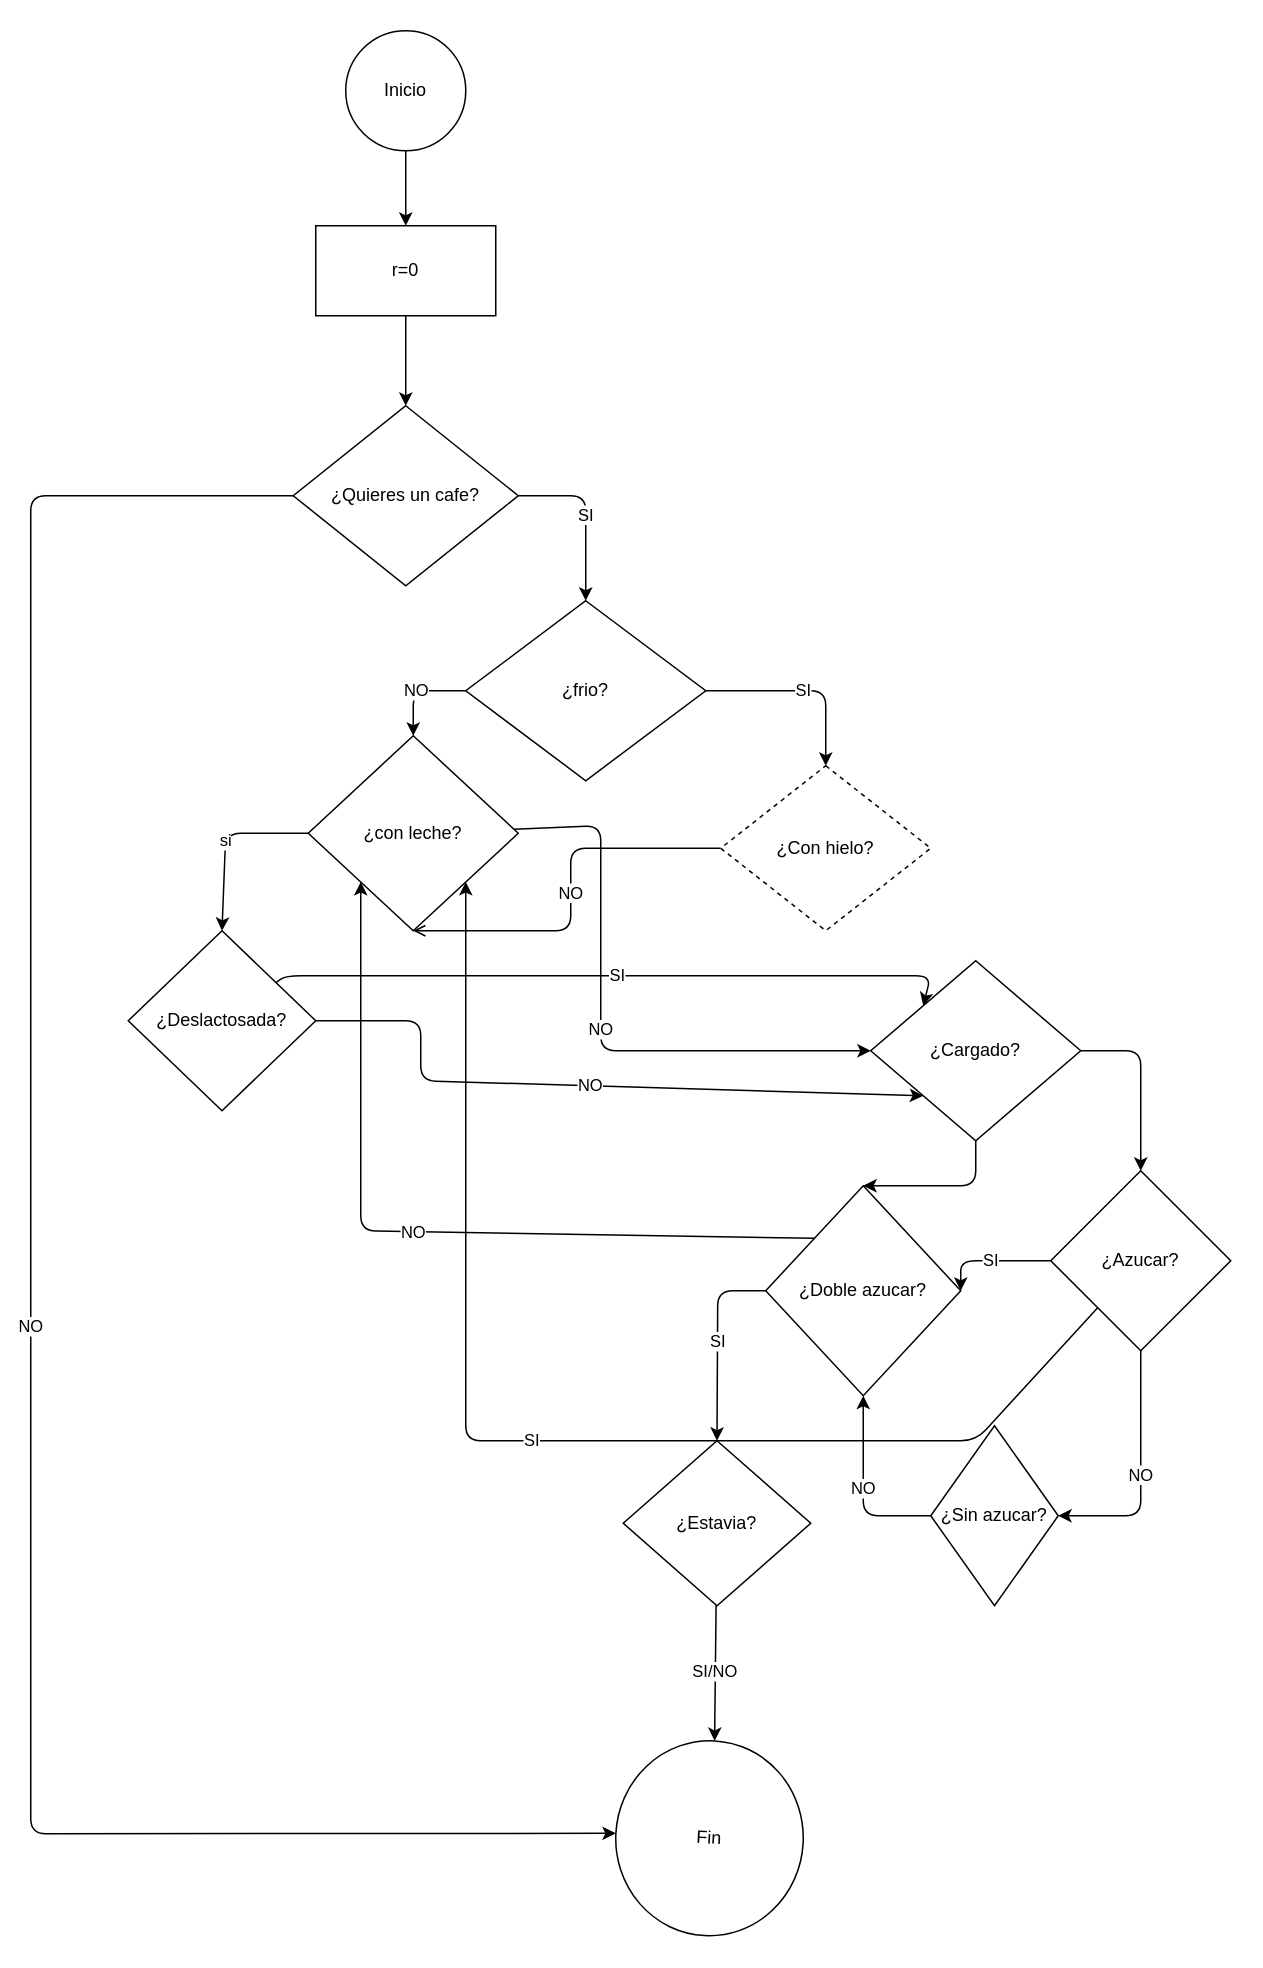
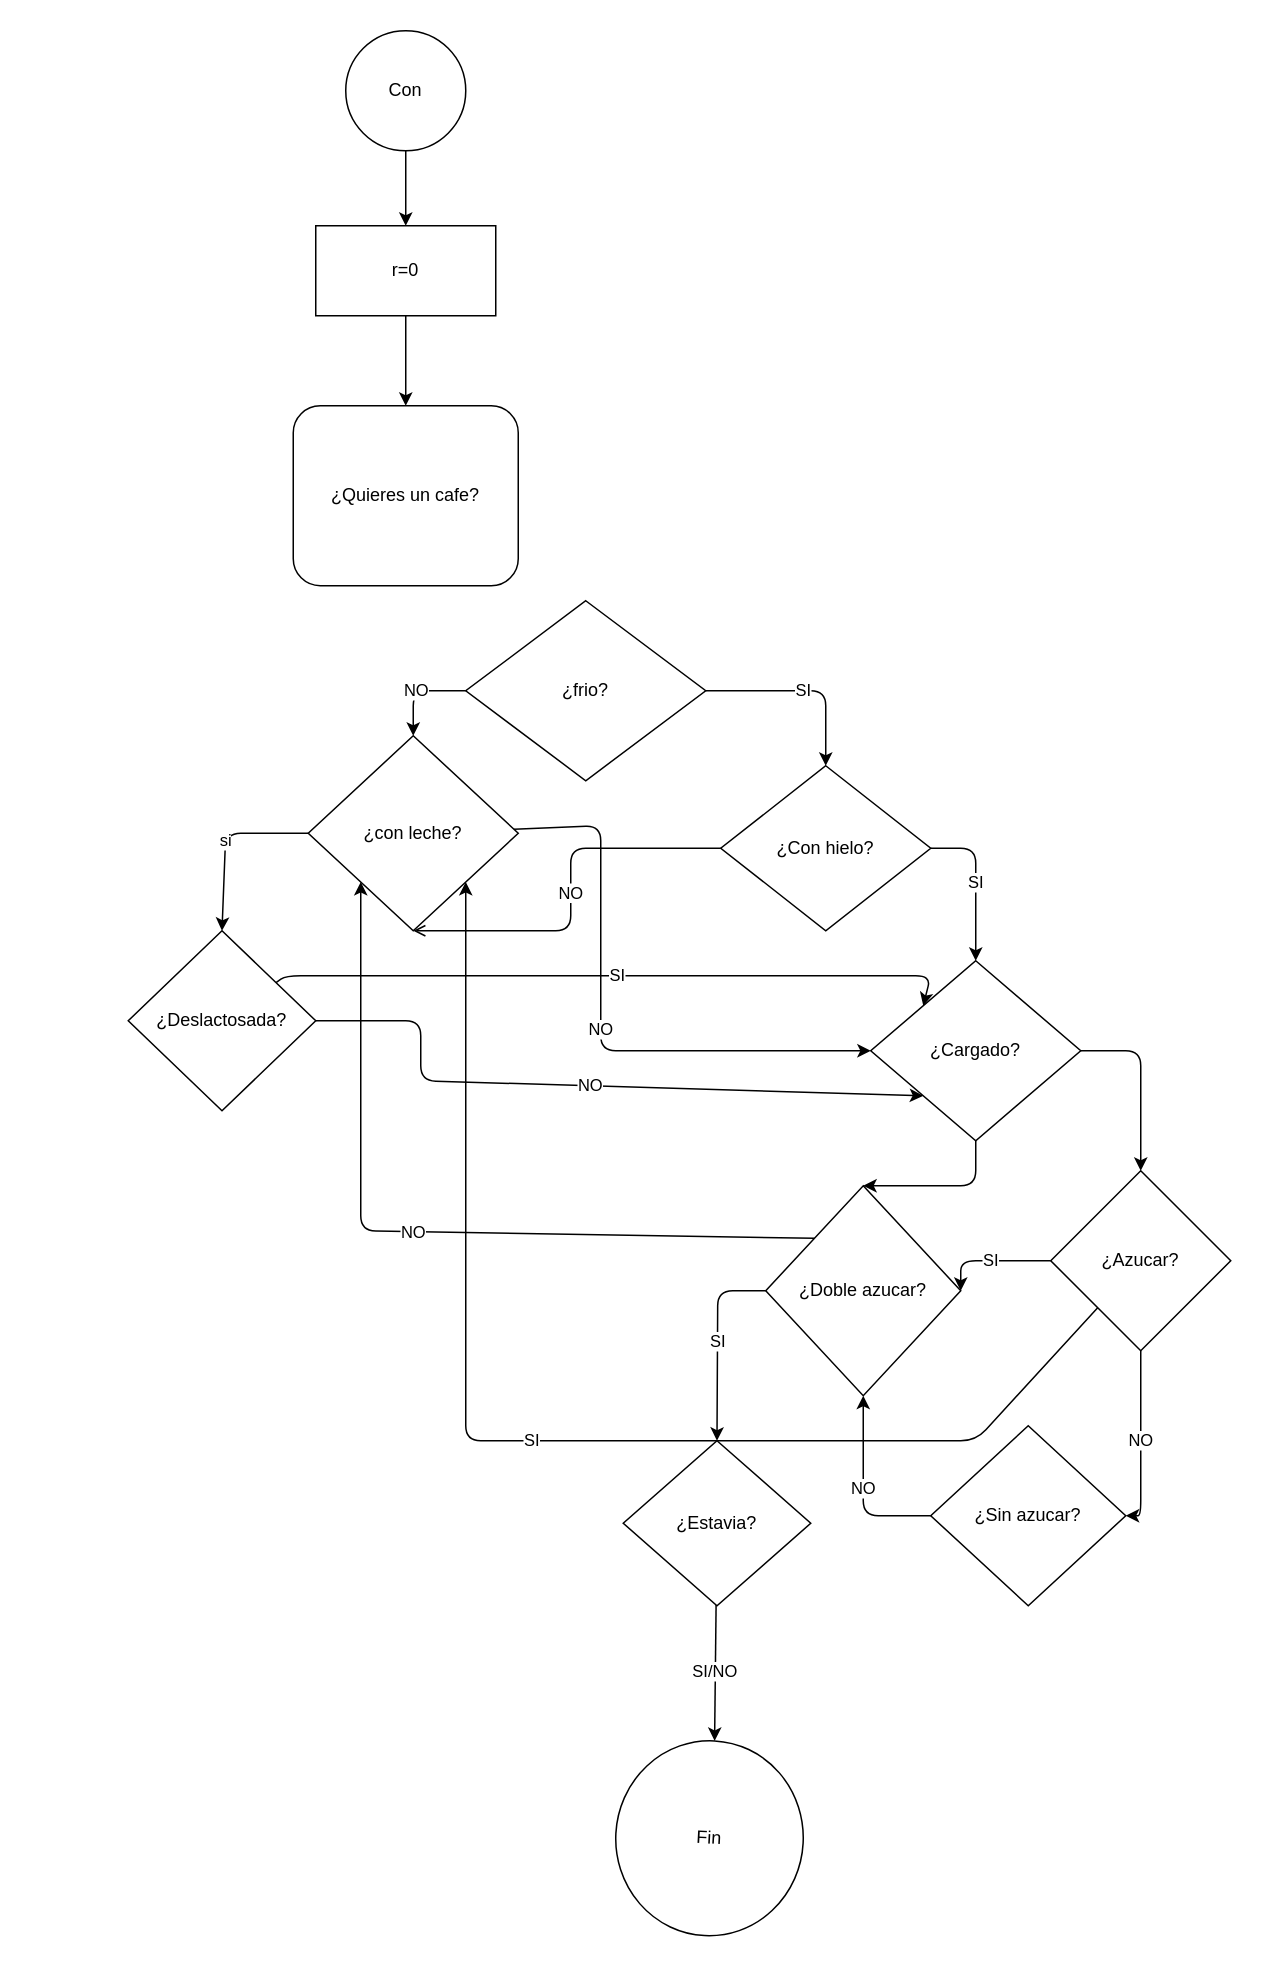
node "Inicio": label "Inicio" -> "Con"
node "¿Quieres un cafe?": shape diamond -> rounded rectangle
edge "¿Quieres un cafe?" -> "¿frio?": removed, label "SI"
node "¿Con hielo?": style dashed -> solid
edge "¿Con hielo?" -> "¿Cargado?": added, label "SI"
edge "¿Quieres un cafe?" -> "Fin": removed, label "NO"
node "¿Sin azucar?": size 128x180 -> 195x180
